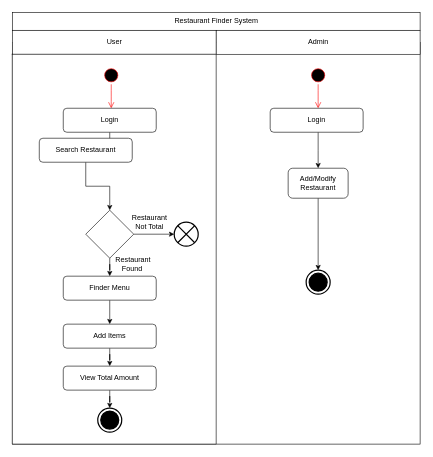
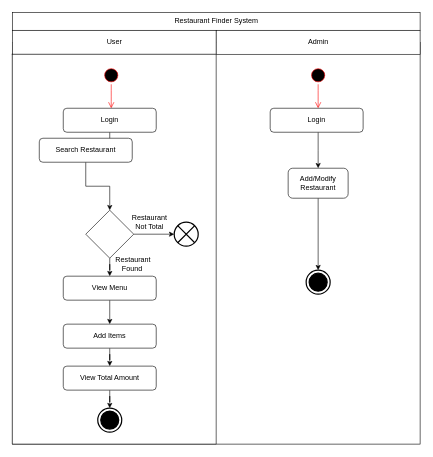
node "Finder Menu": label "Finder Menu" -> "View Menu"
